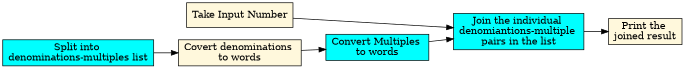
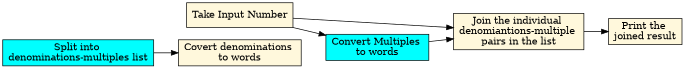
node "Join the individual denomiantions-multiple pairs in the list": fillcolor cyan -> cornsilk1
edge "Covert denominations to words" -> "Convert Multiples to words": now "Take Input Number" -> "Convert Multiples to words"
